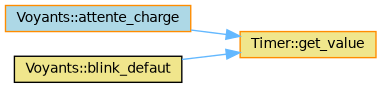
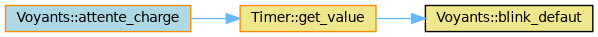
edge "Voyants::blink_defaut" -> "Timer::get_value": reversed
